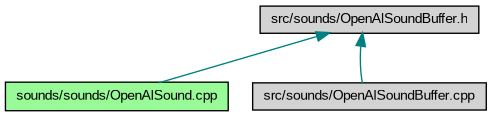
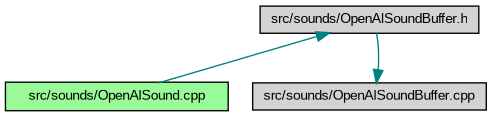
edge "src/sounds/OpenAlSoundBuffer.cpp" -> "src/sounds/OpenAlSoundBuffer.h": reversed
node "sounds/sounds/OpenAlSound.cpp": label "sounds/sounds/OpenAlSound.cpp" -> "src/sounds/OpenAlSound.cpp"
